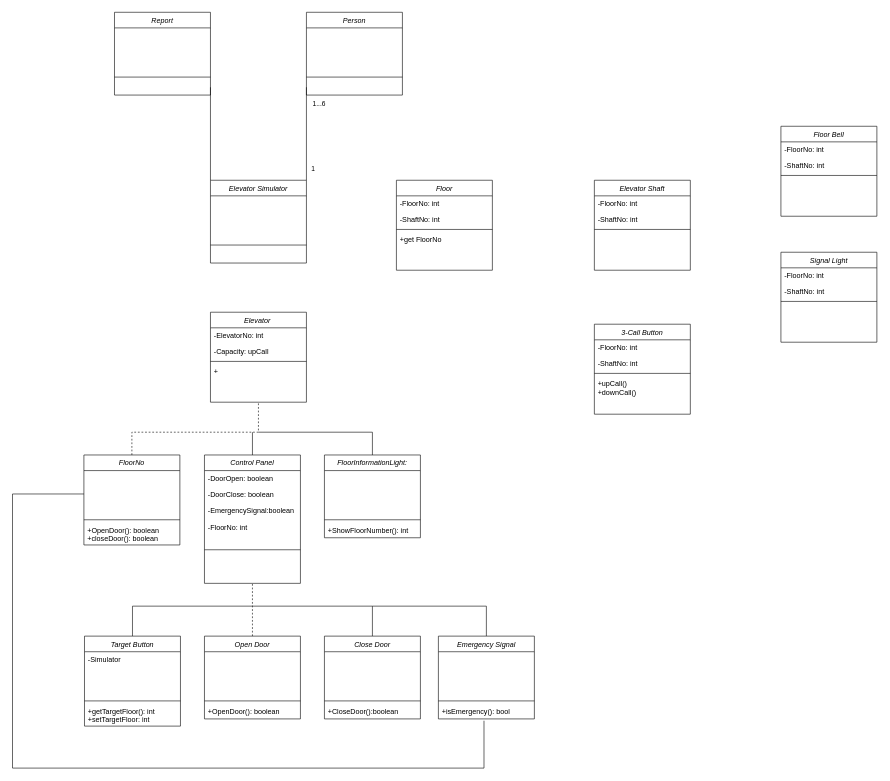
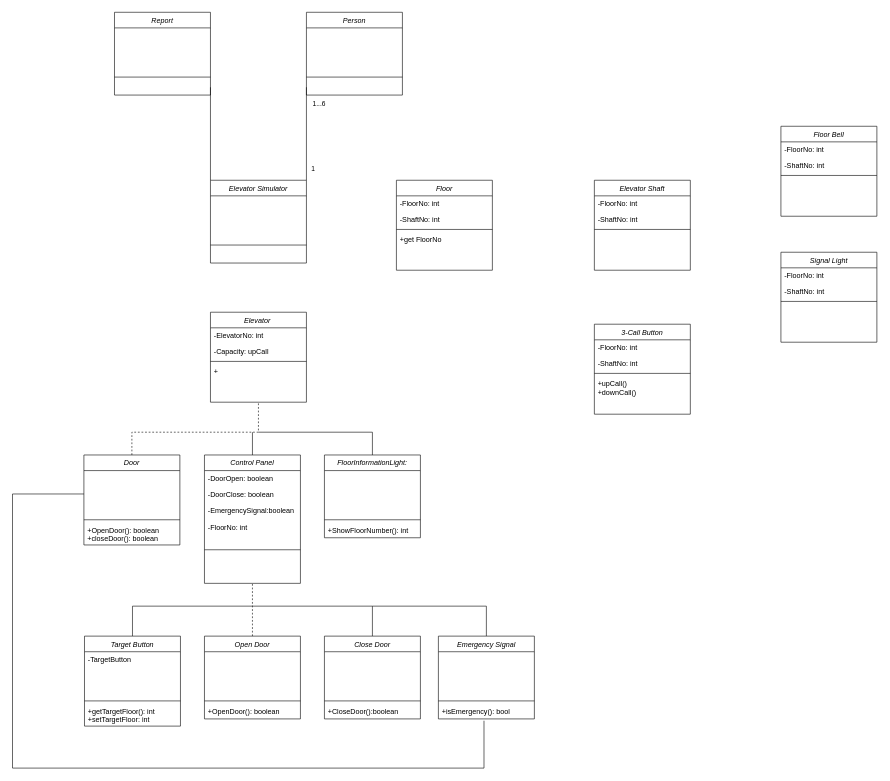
node "FloorNo": label "FloorNo" -> "Door"
node "-Simulator": label "-Simulator" -> "-TargetButton"
